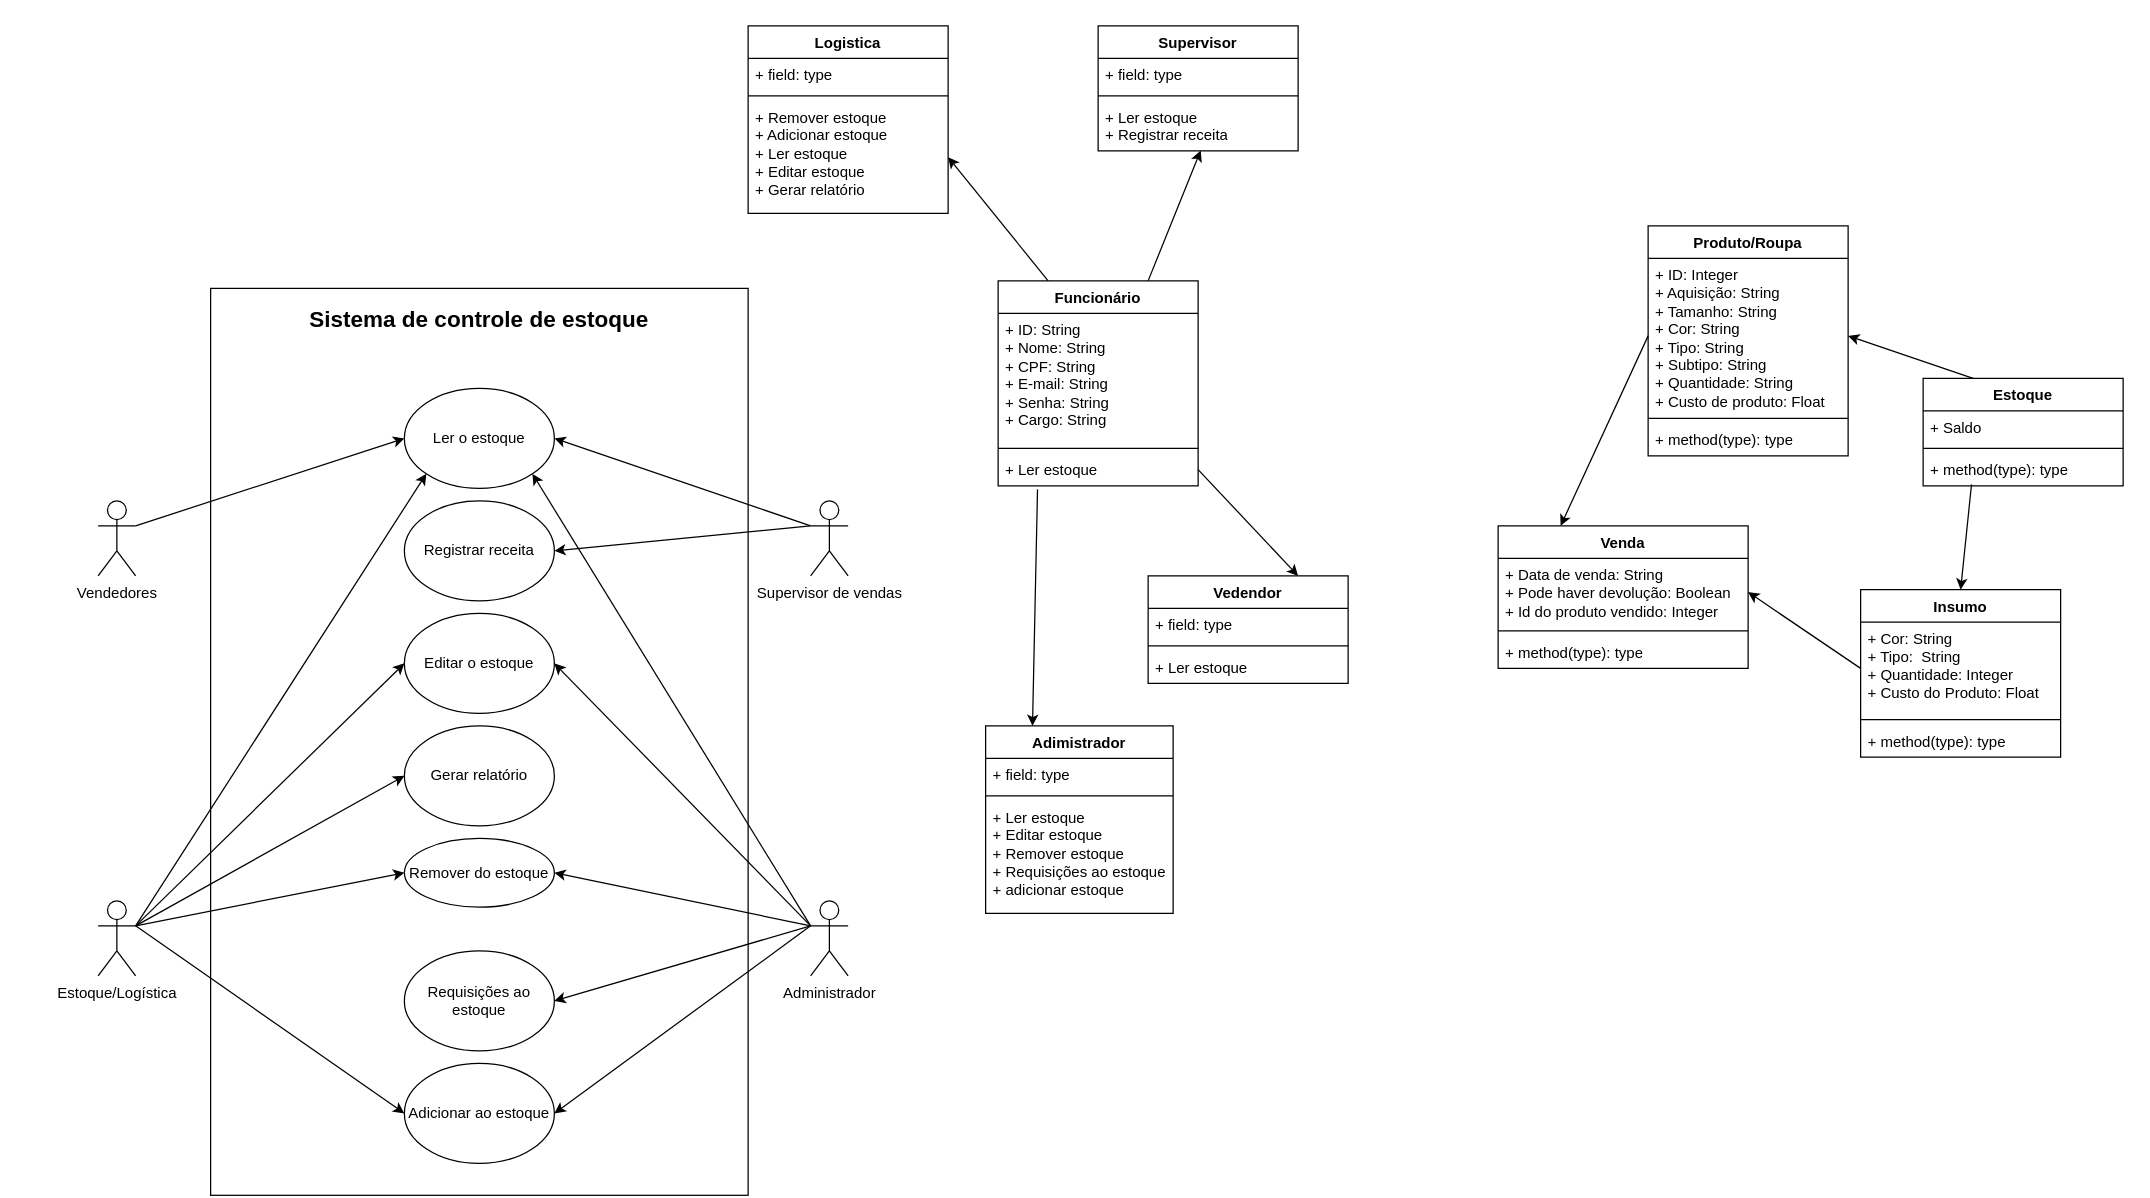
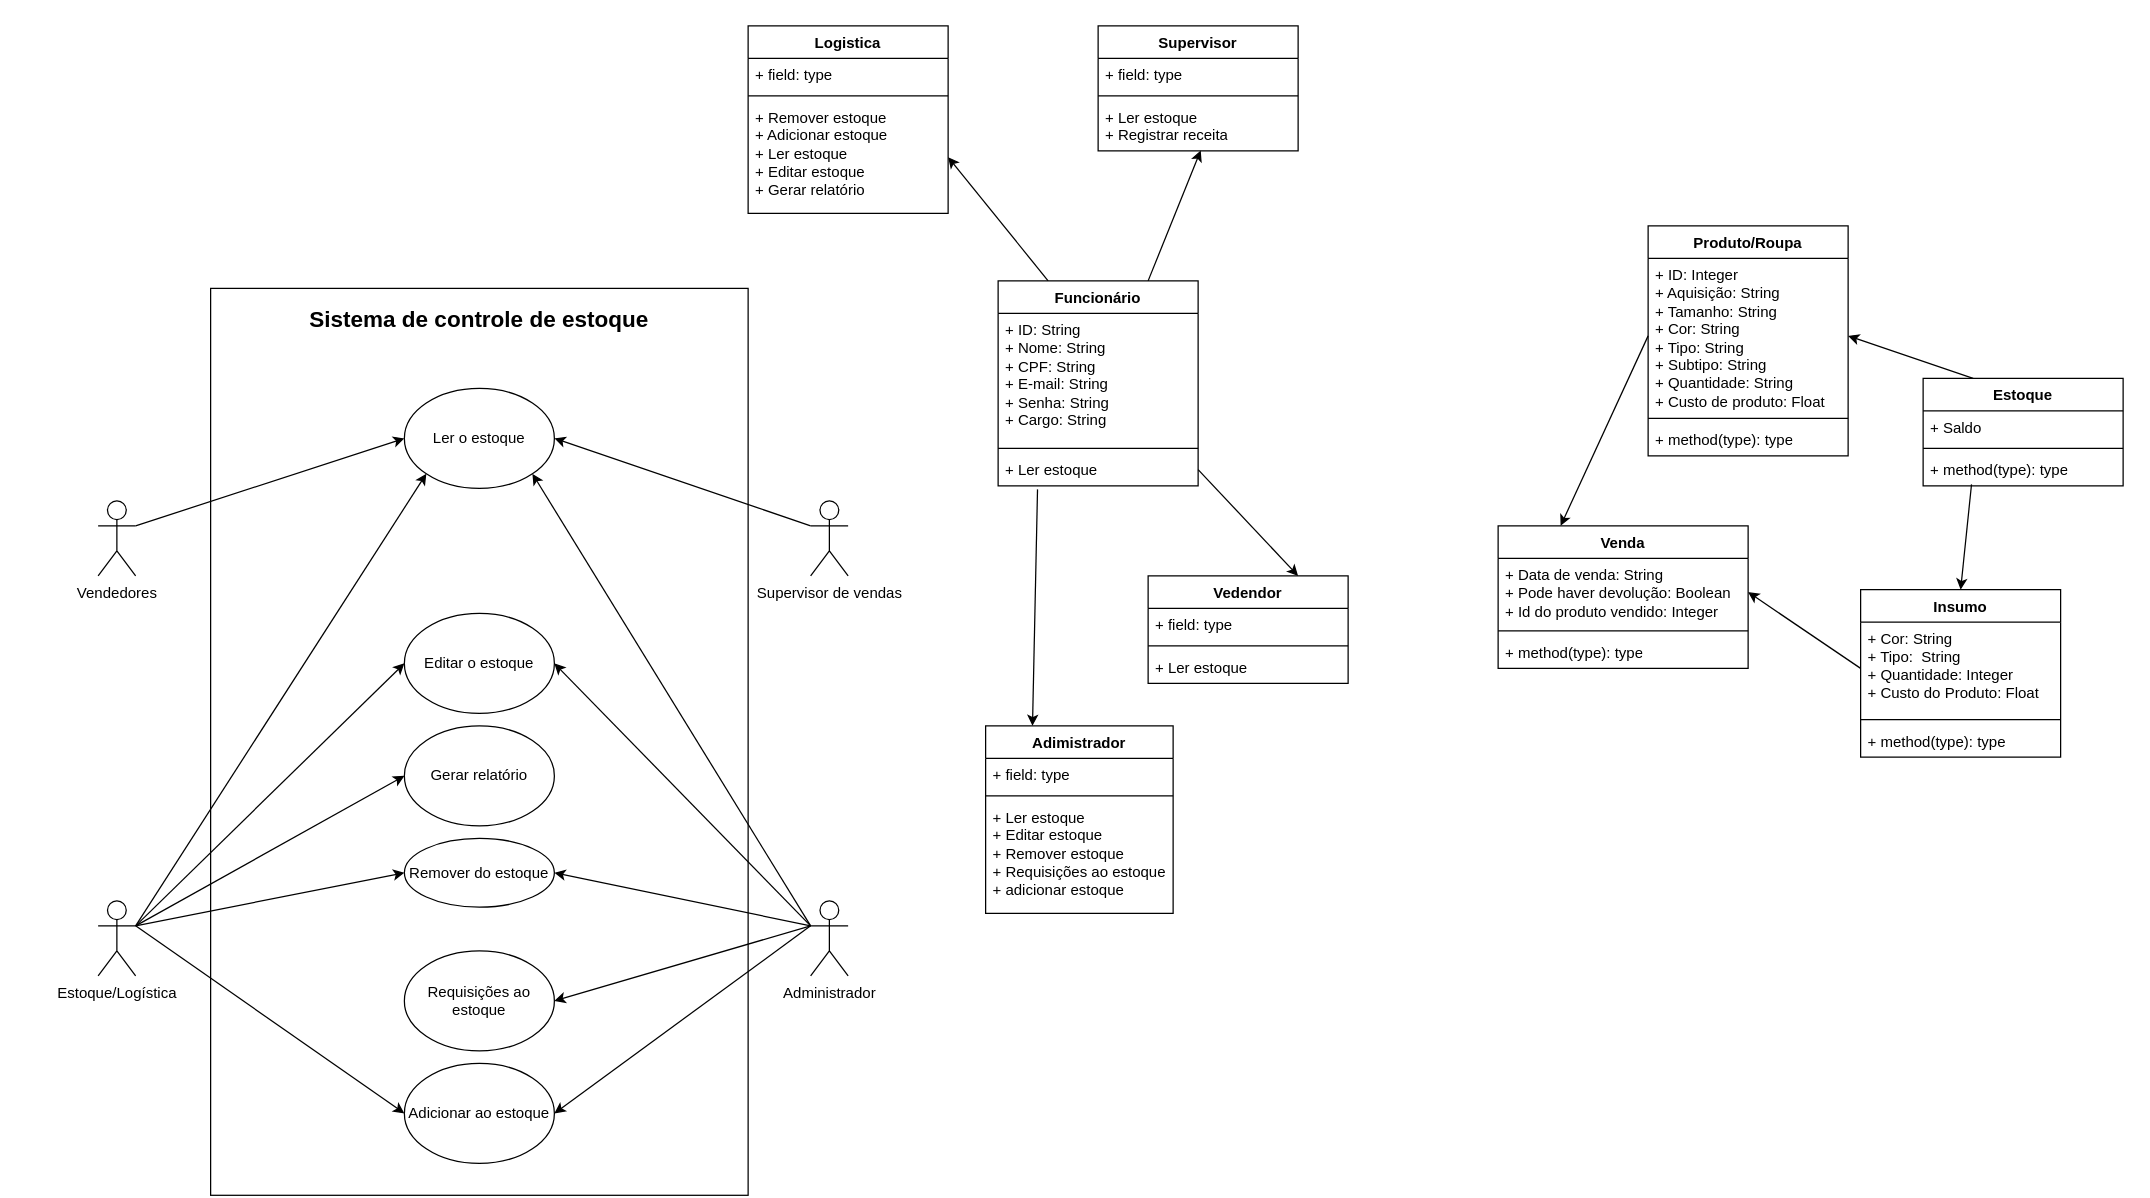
edge "Supervisor de vendas" -> "Registrar receita": removed
node "Registrar receita": removed
